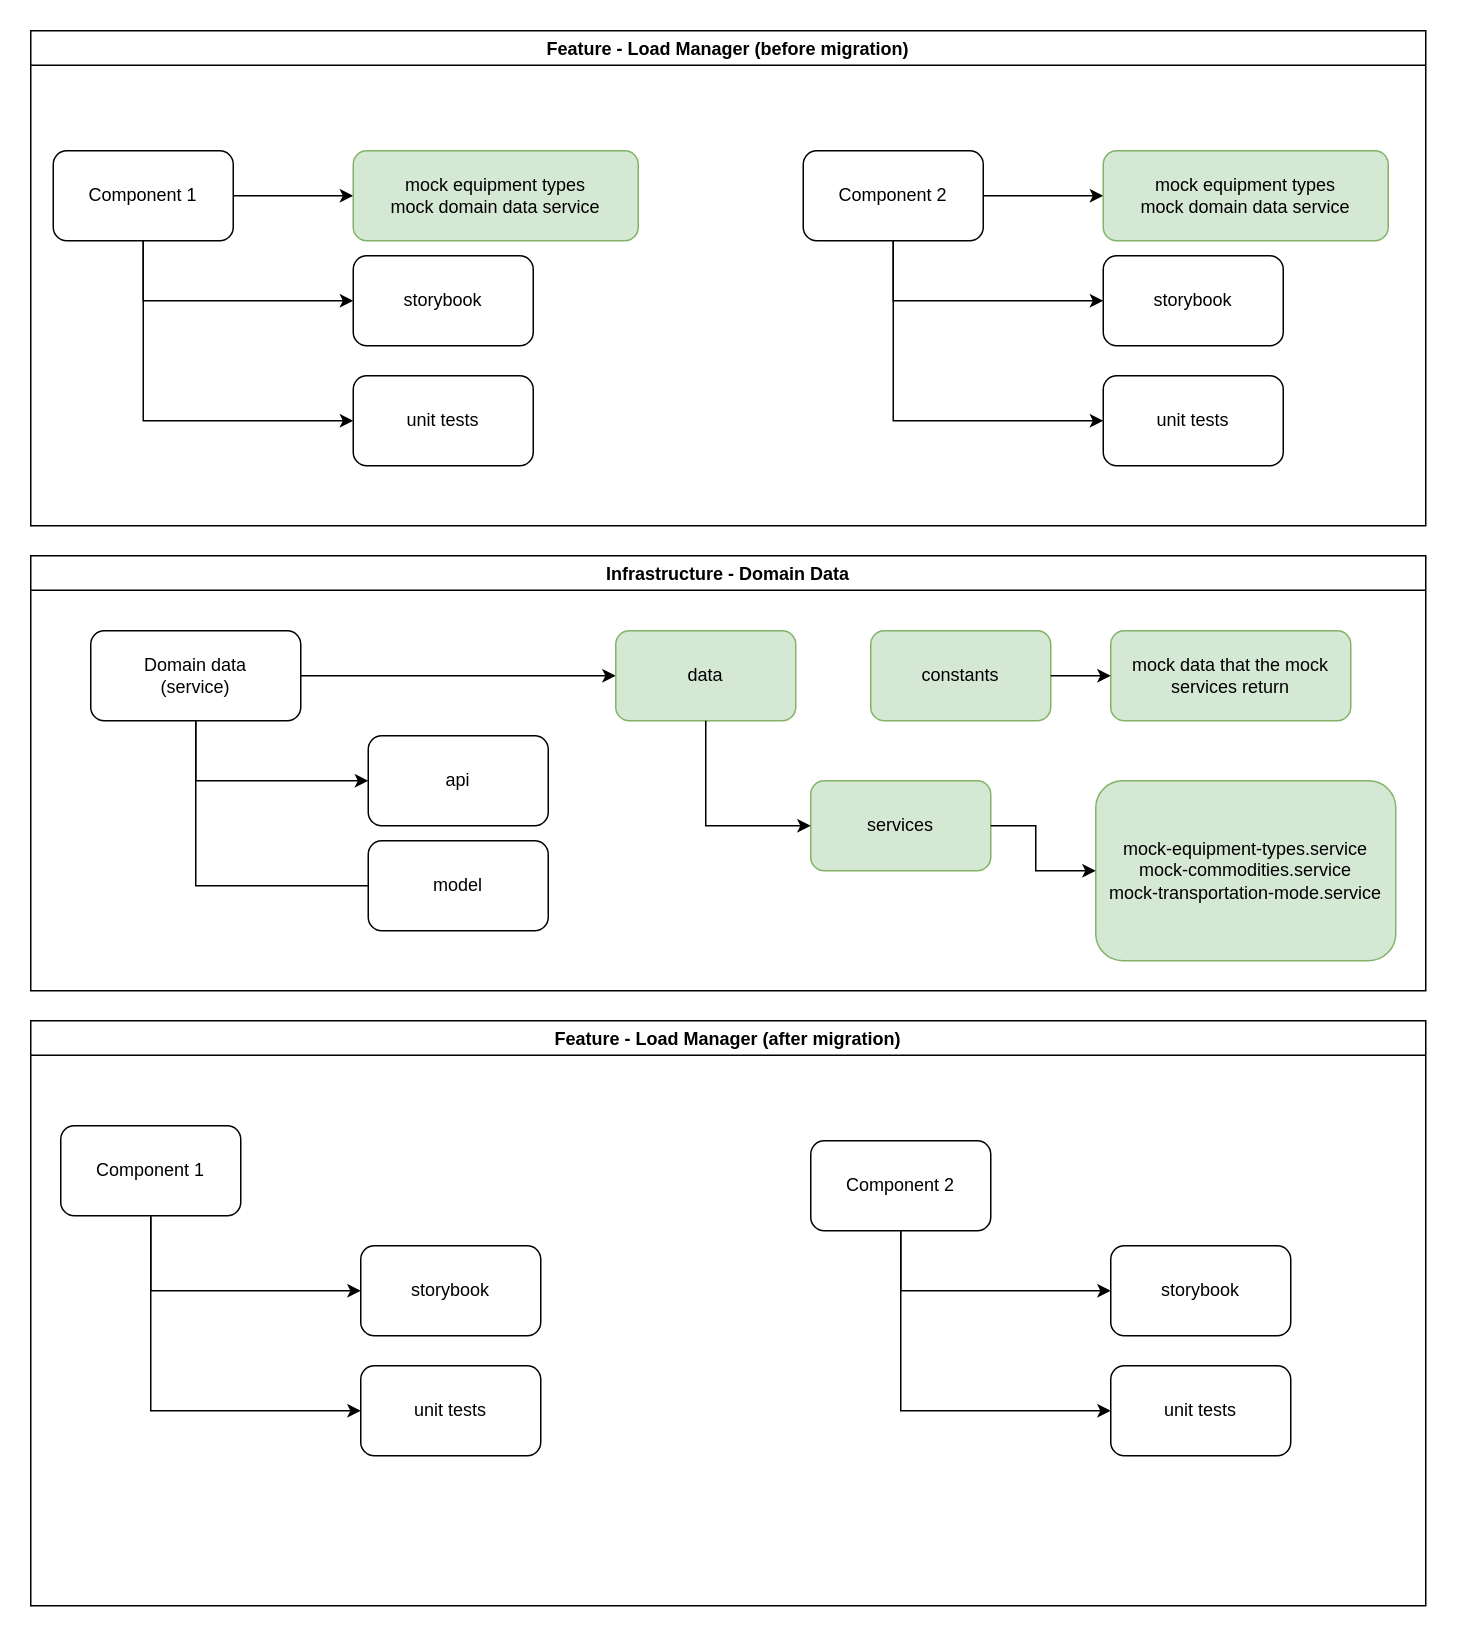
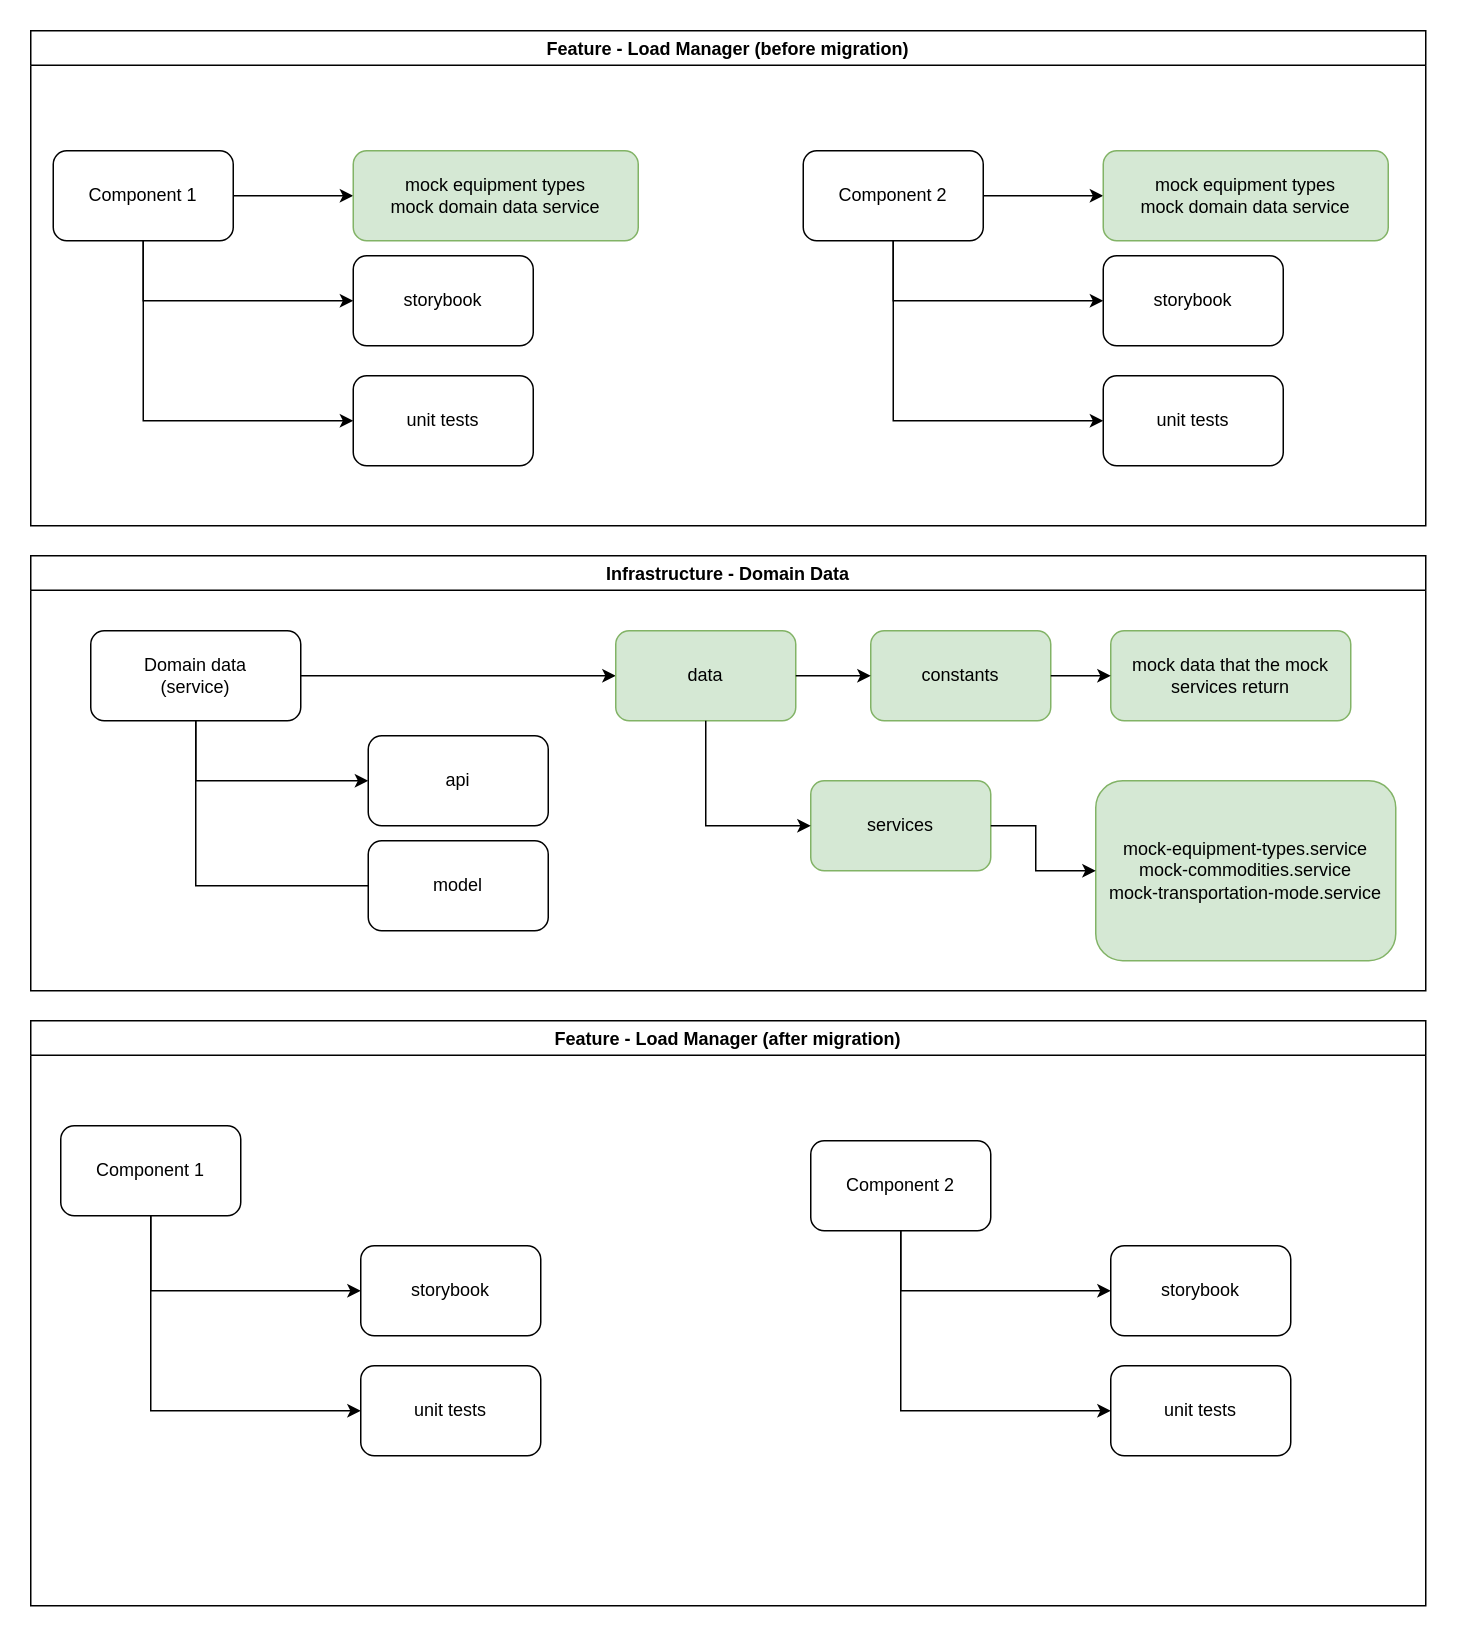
edge "data" -> "constants": added
